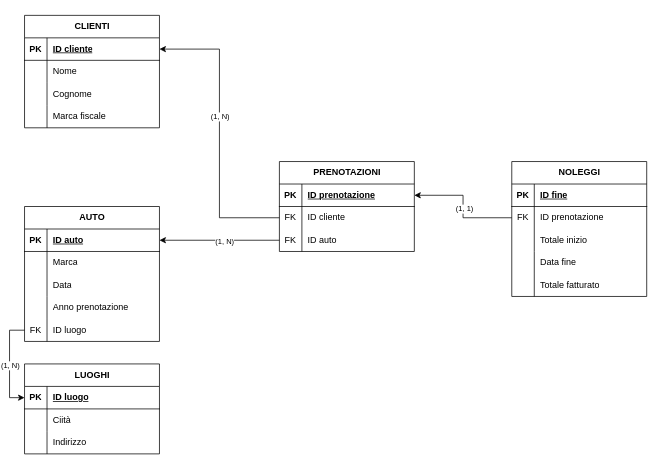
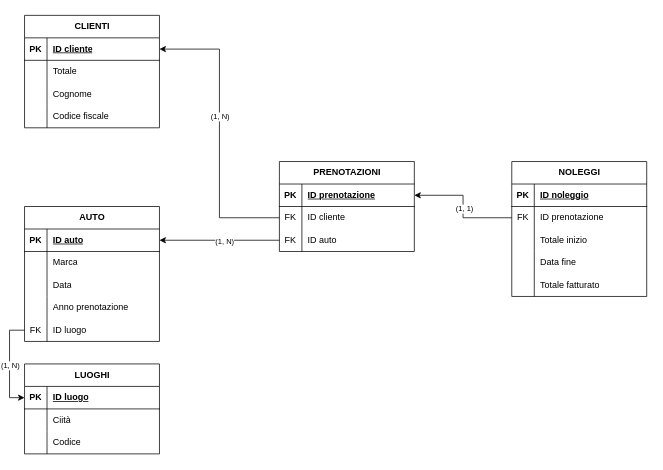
node "Nome": label "Nome" -> "Totale"
node "Marca fiscale": label "Marca fiscale" -> "Codice fiscale"
node "ID fine": label "ID fine" -> "ID noleggio"
node "Indirizzo": label "Indirizzo" -> "Codice"
